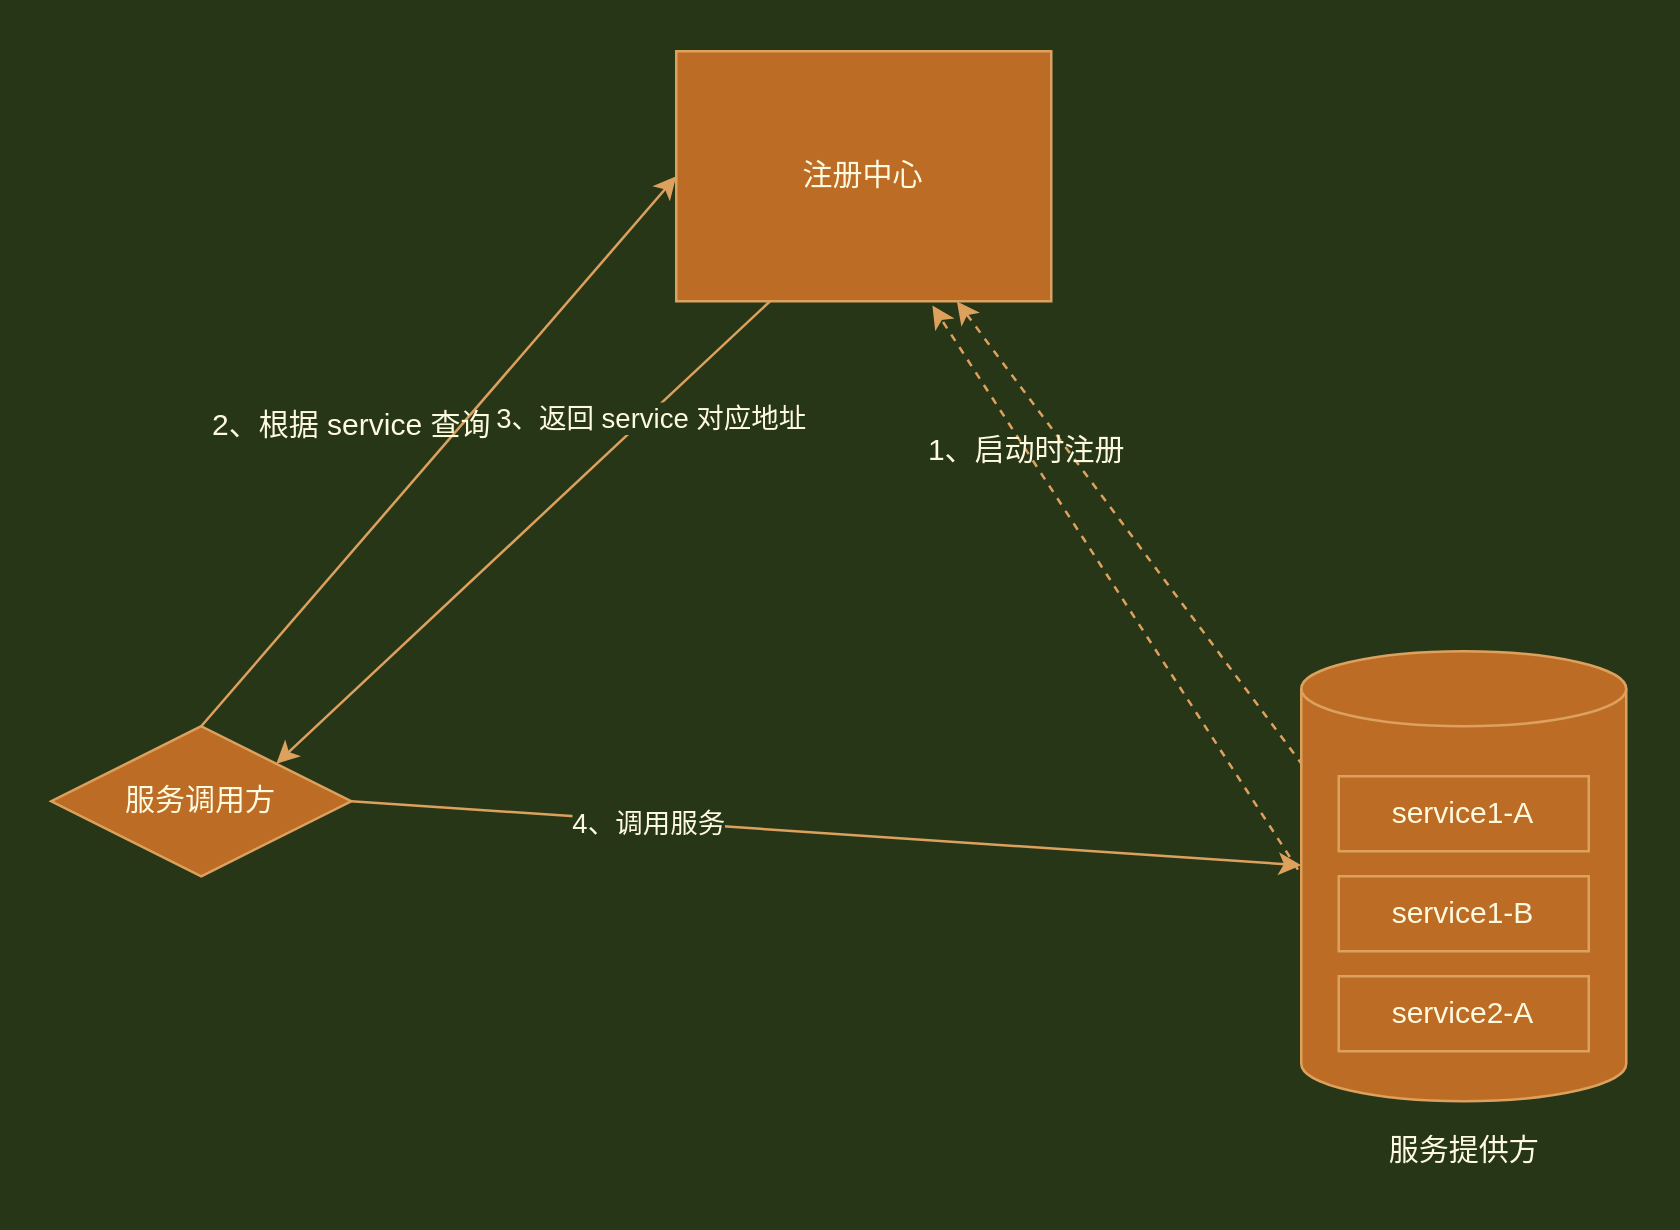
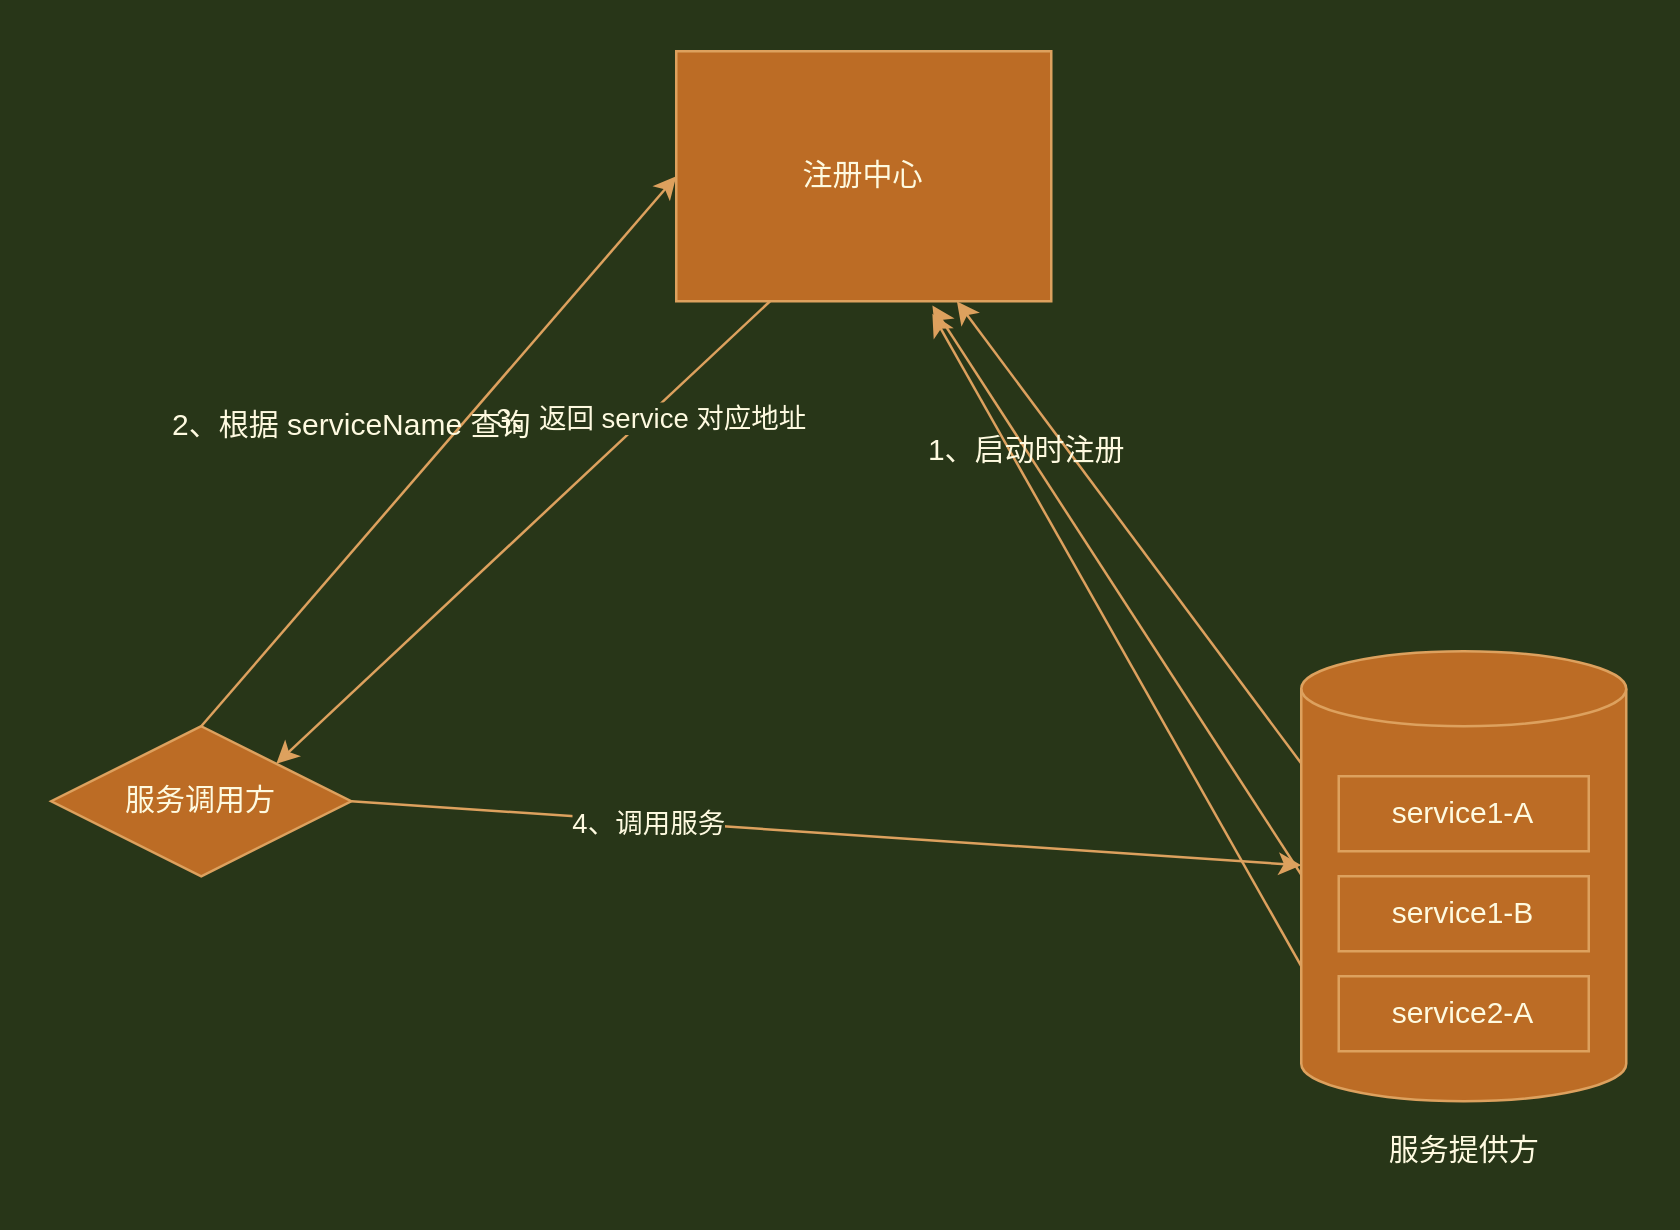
node "2、根据 service 查询": label "2、根据 service 查询" -> "2、根据 serviceName 查询"
edge "service1-A" -> "注册中心": style dashed -> solid
edge "service2-A" -> "注册中心": added
edge "service1-B" -> "注册中心": style dashed -> solid
